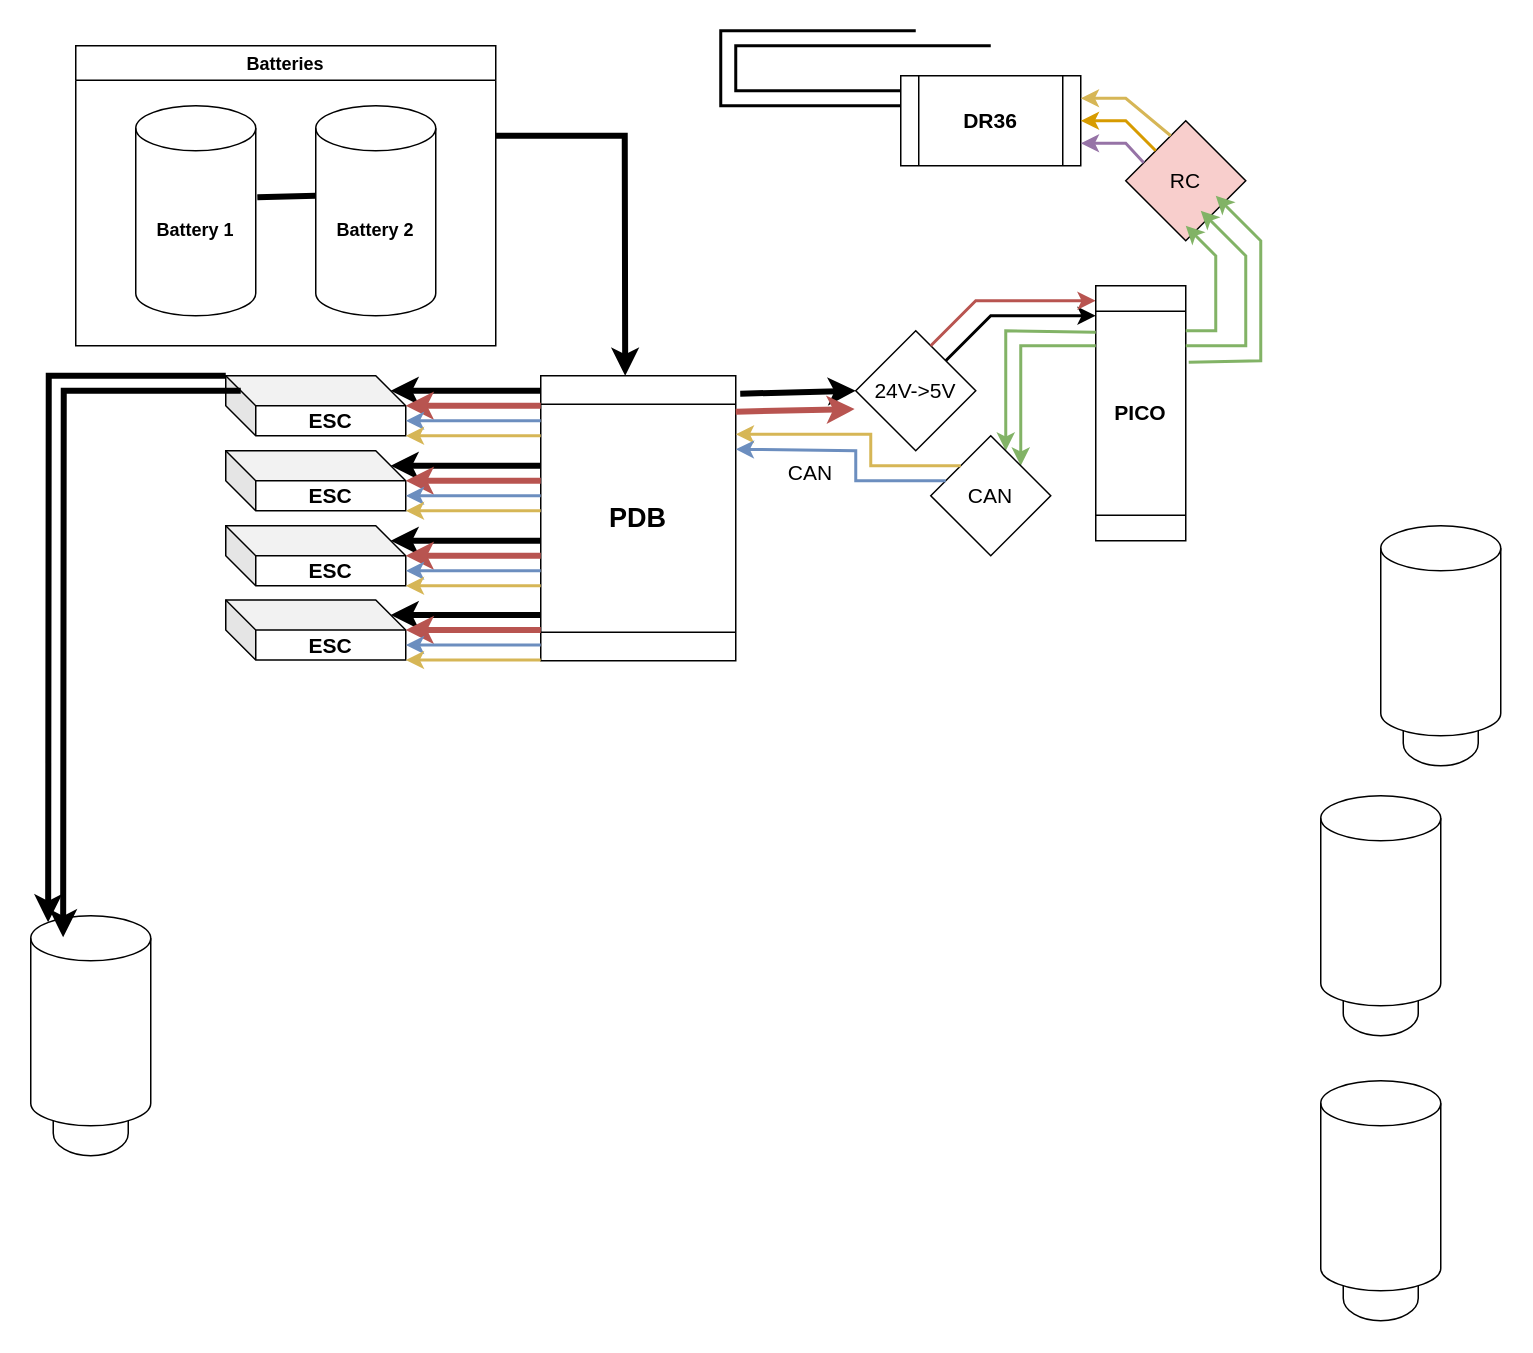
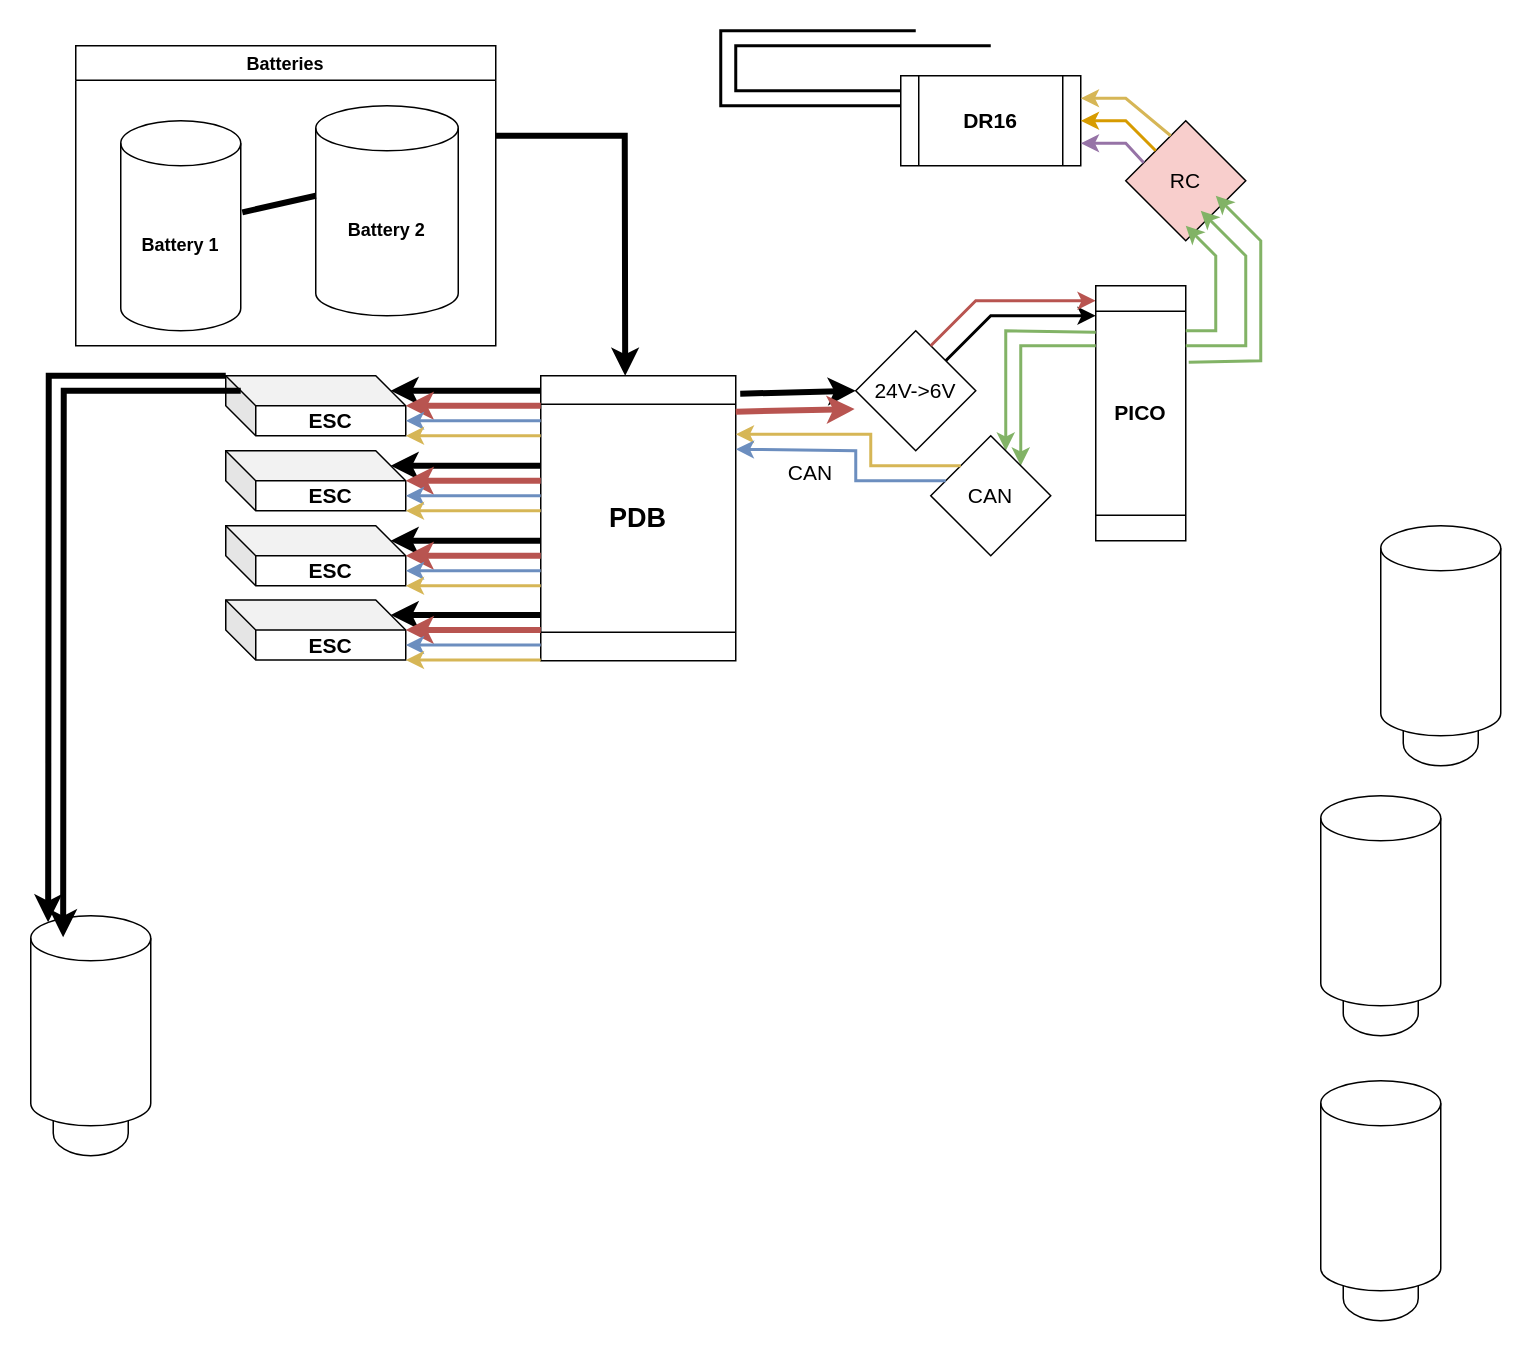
node "DR36": label "DR36" -> "DR16"
node "Battery 1": moved (196, 211) -> (181, 226)
node "Battery 2": size 120x210 -> 143x210
node "24V->5V": label "24V->5V" -> "24V->6V"
